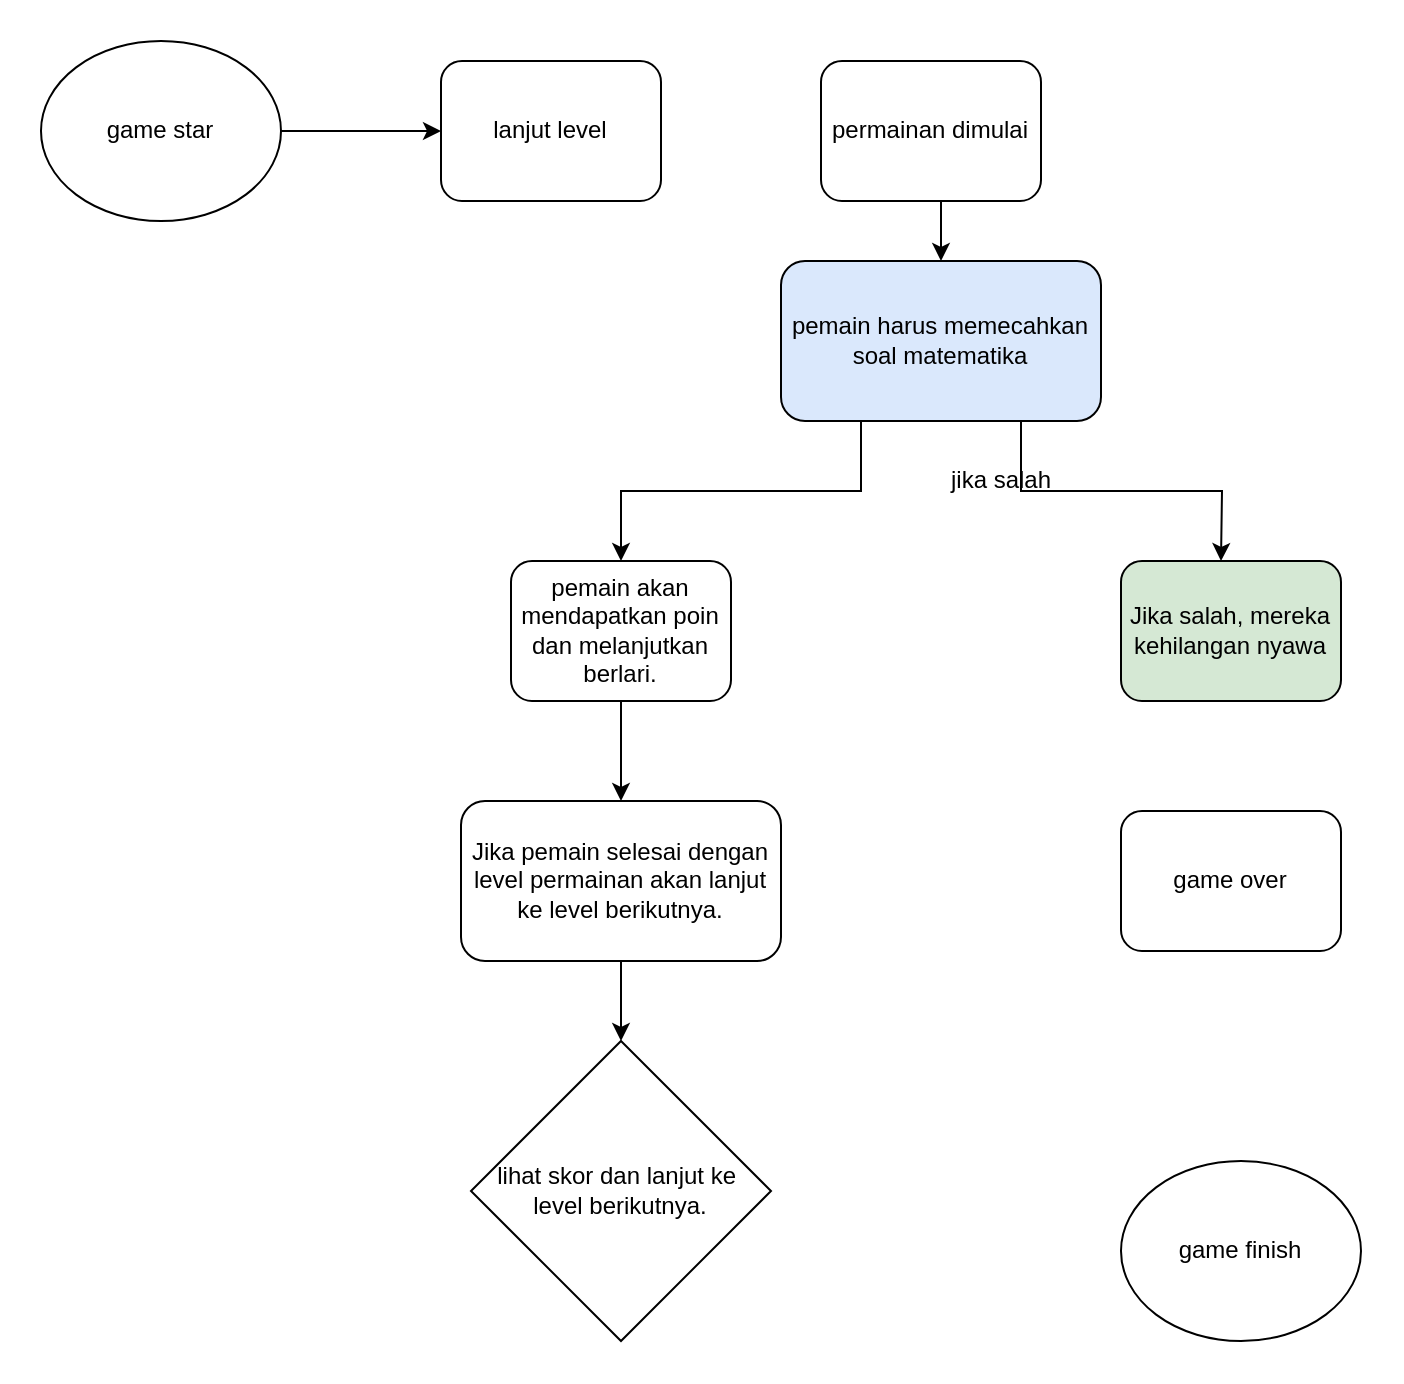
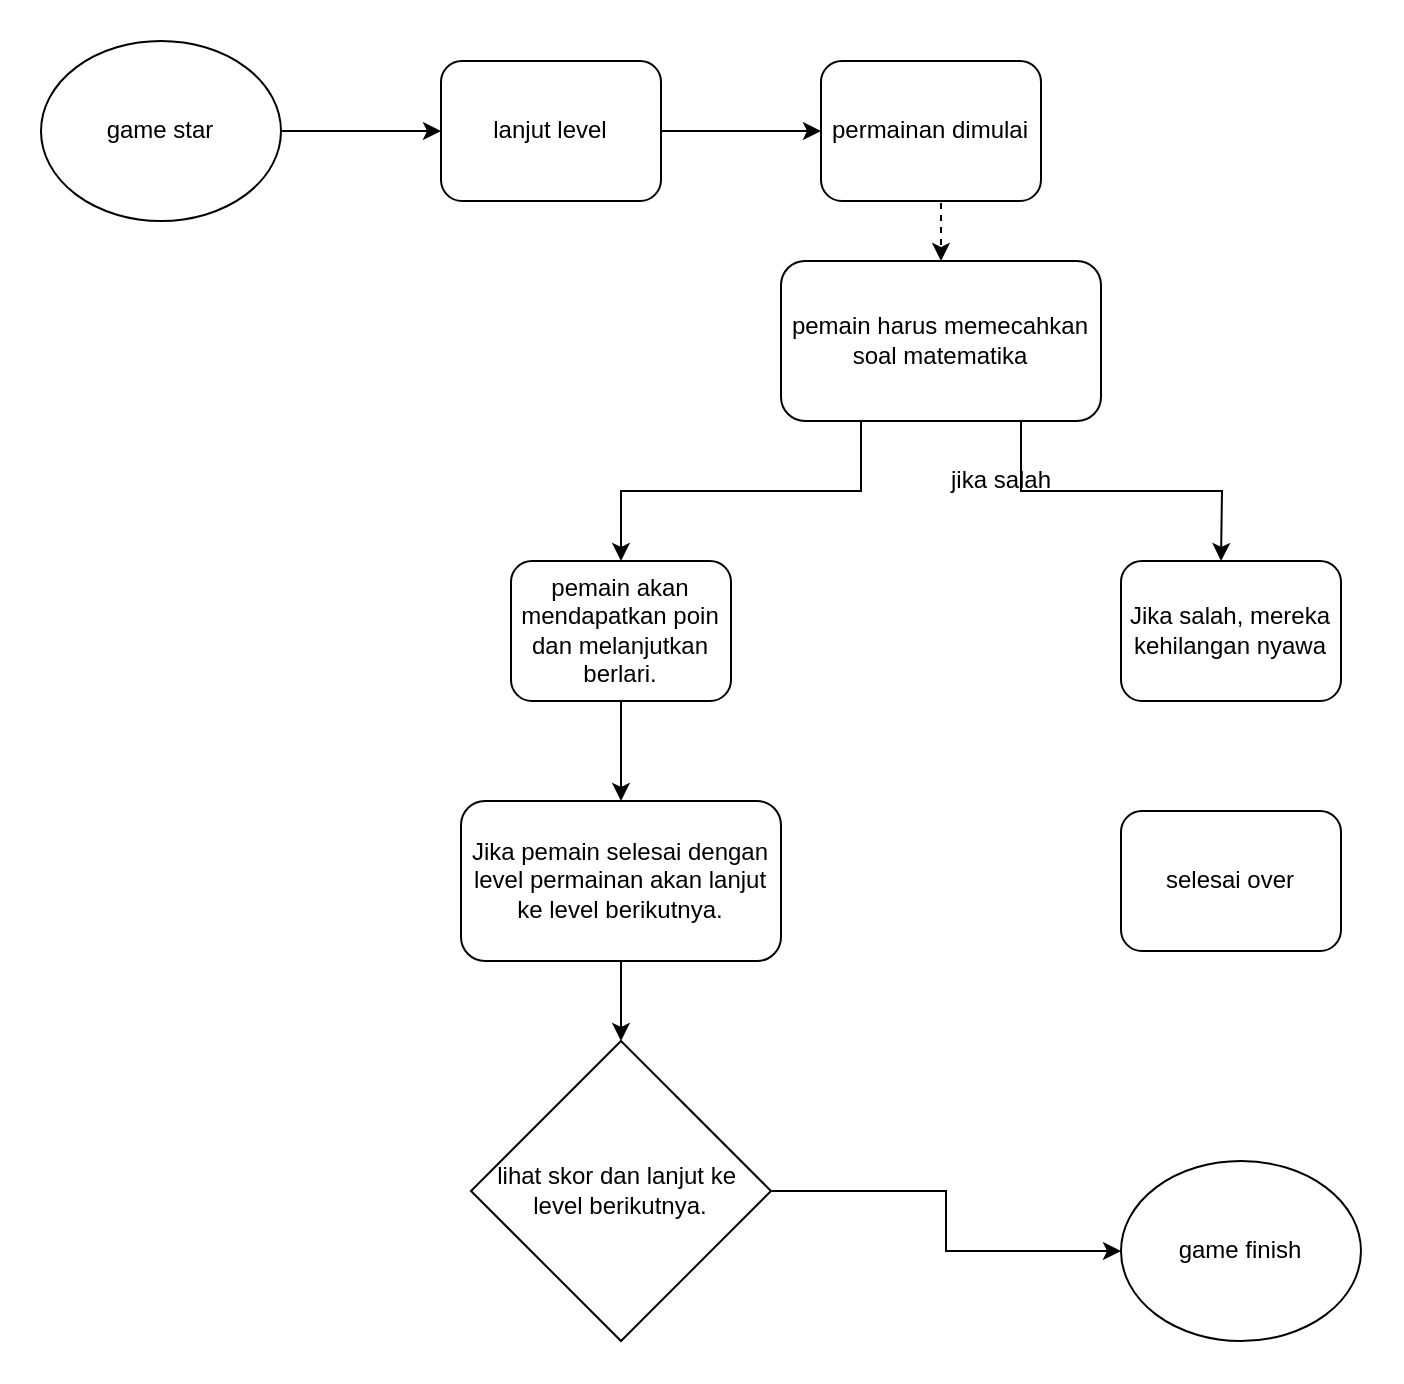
edge "lanjut level" -> "permainan dimulai": added
edge "permainan dimulai" -> "pemain harus memecahkan soal matematika": style solid -> dashed
node "pemain harus memecahkan soal matematika": fillcolor #dae8fc -> #ffffff
node "Jika salah, mereka kehilangan nyawa": fillcolor #d5e8d4 -> #ffffff
node "game over": label "game over" -> "selesai over"
edge "lihat skor dan lanjut ke level berikutnya." -> "game finish": added
